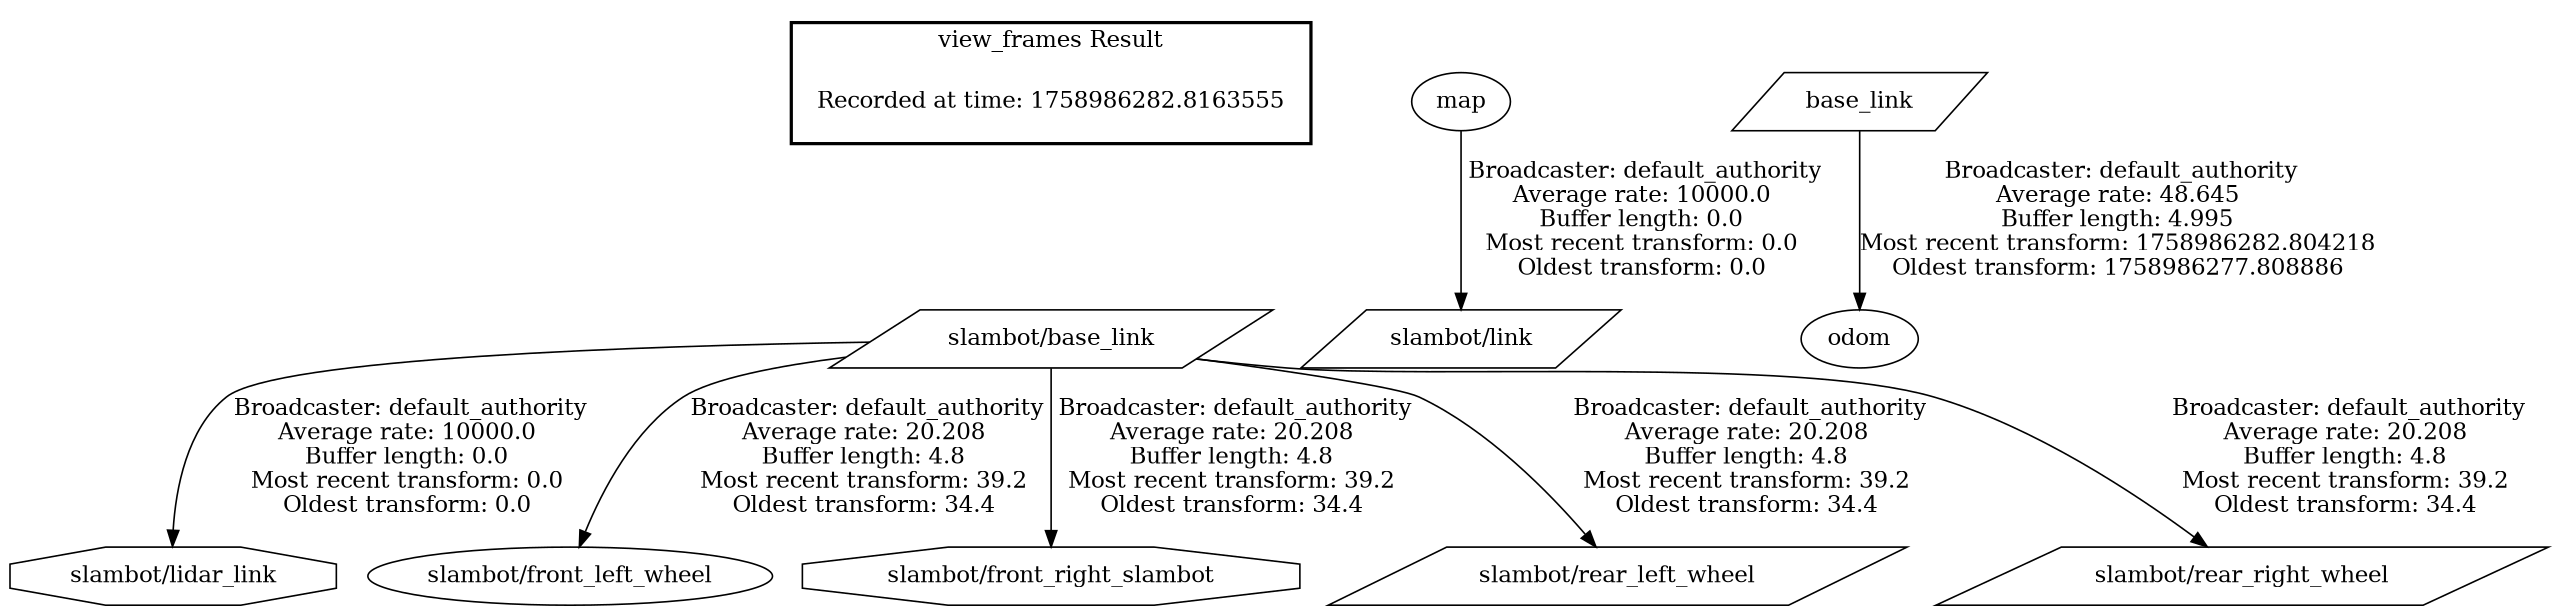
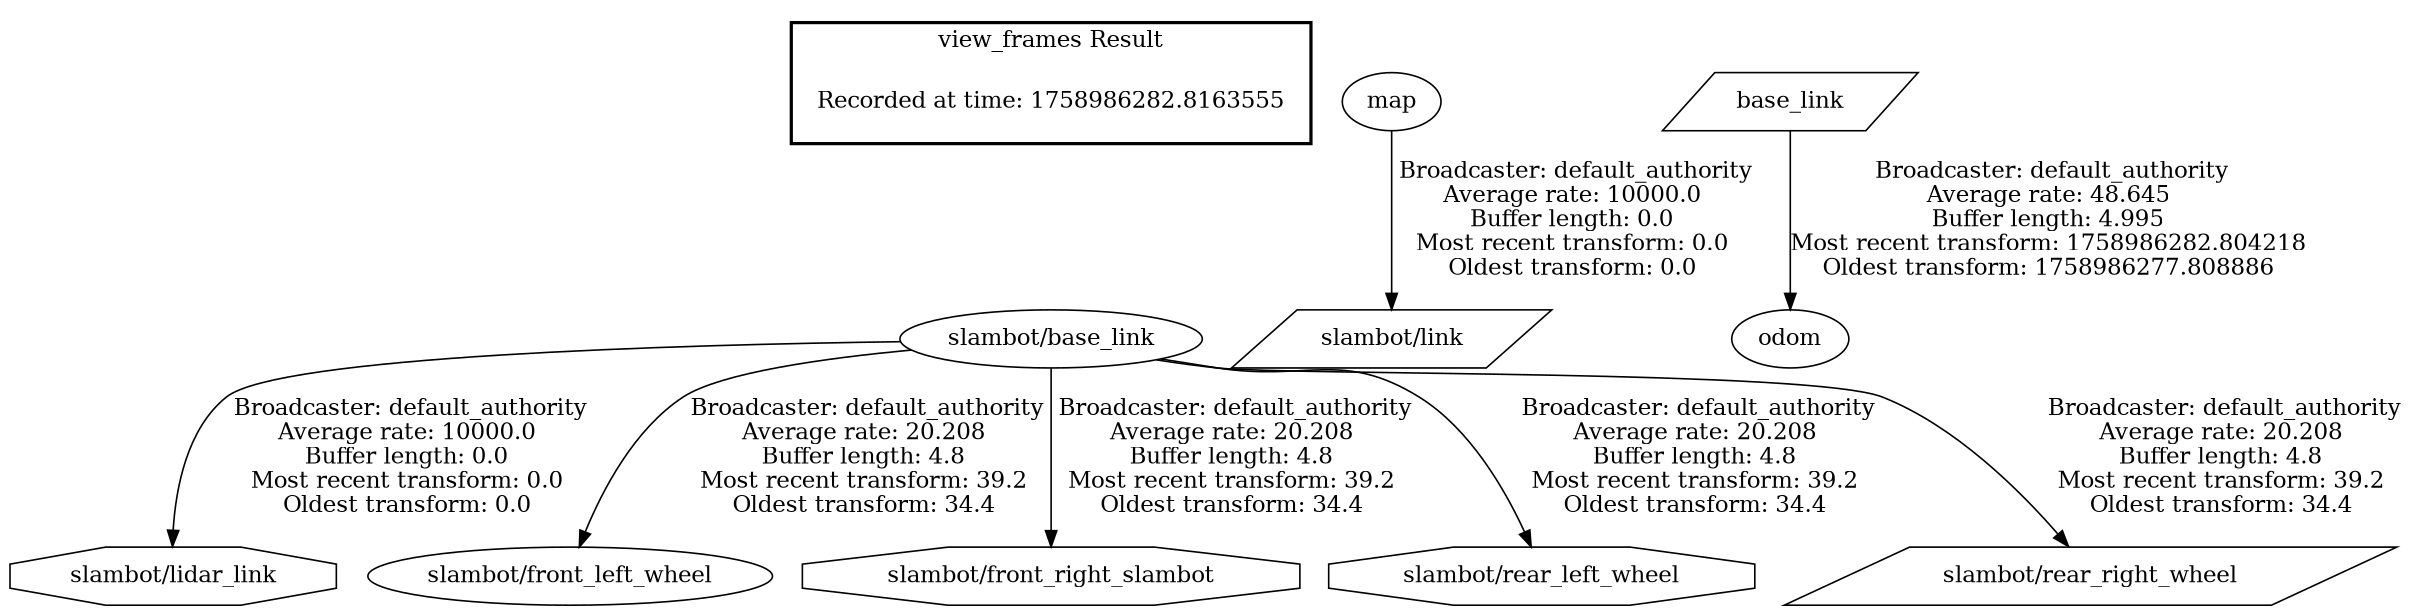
node "slambot/base_link": shape parallelogram -> ellipse
node "slambot/rear_left_wheel": shape parallelogram -> octagon
